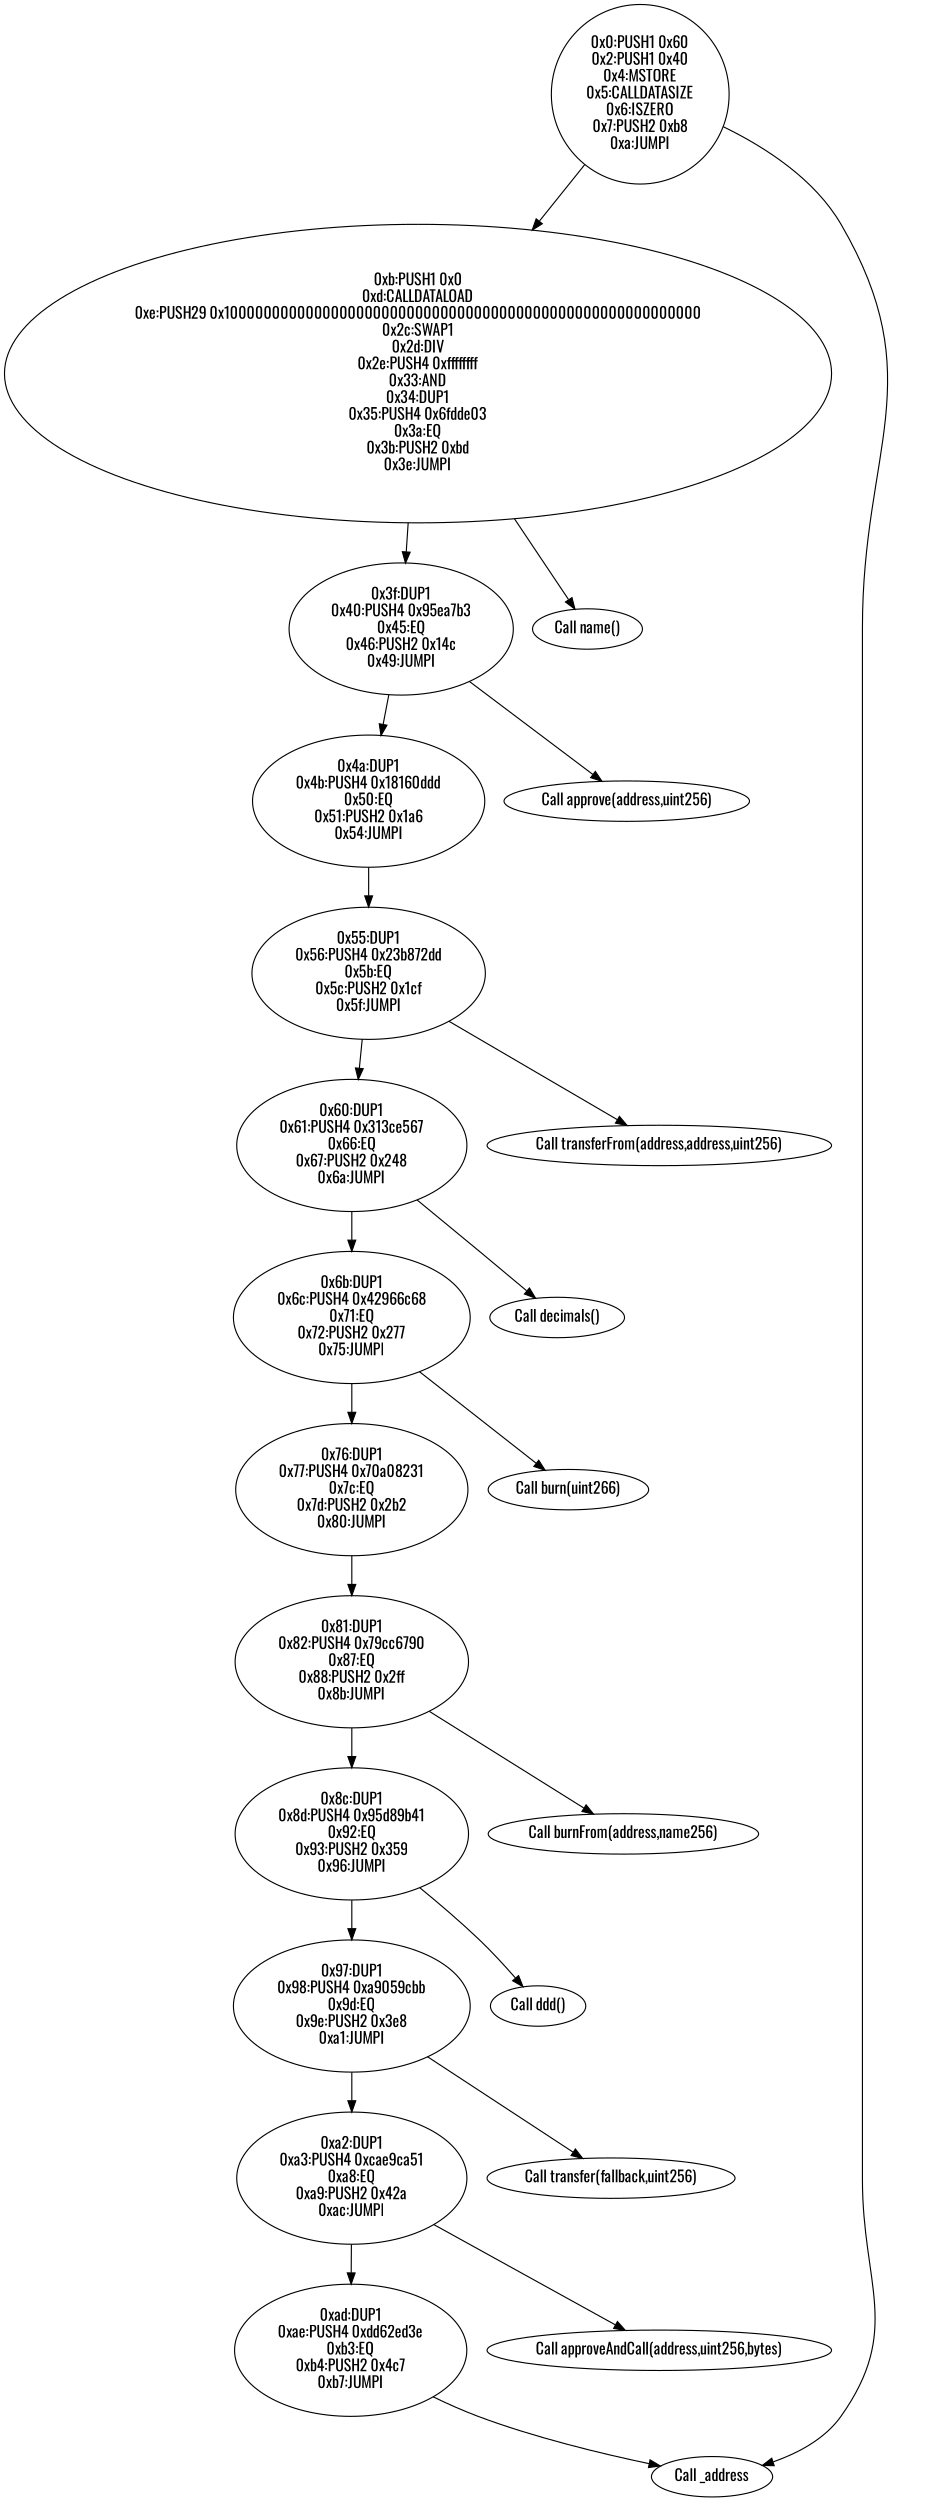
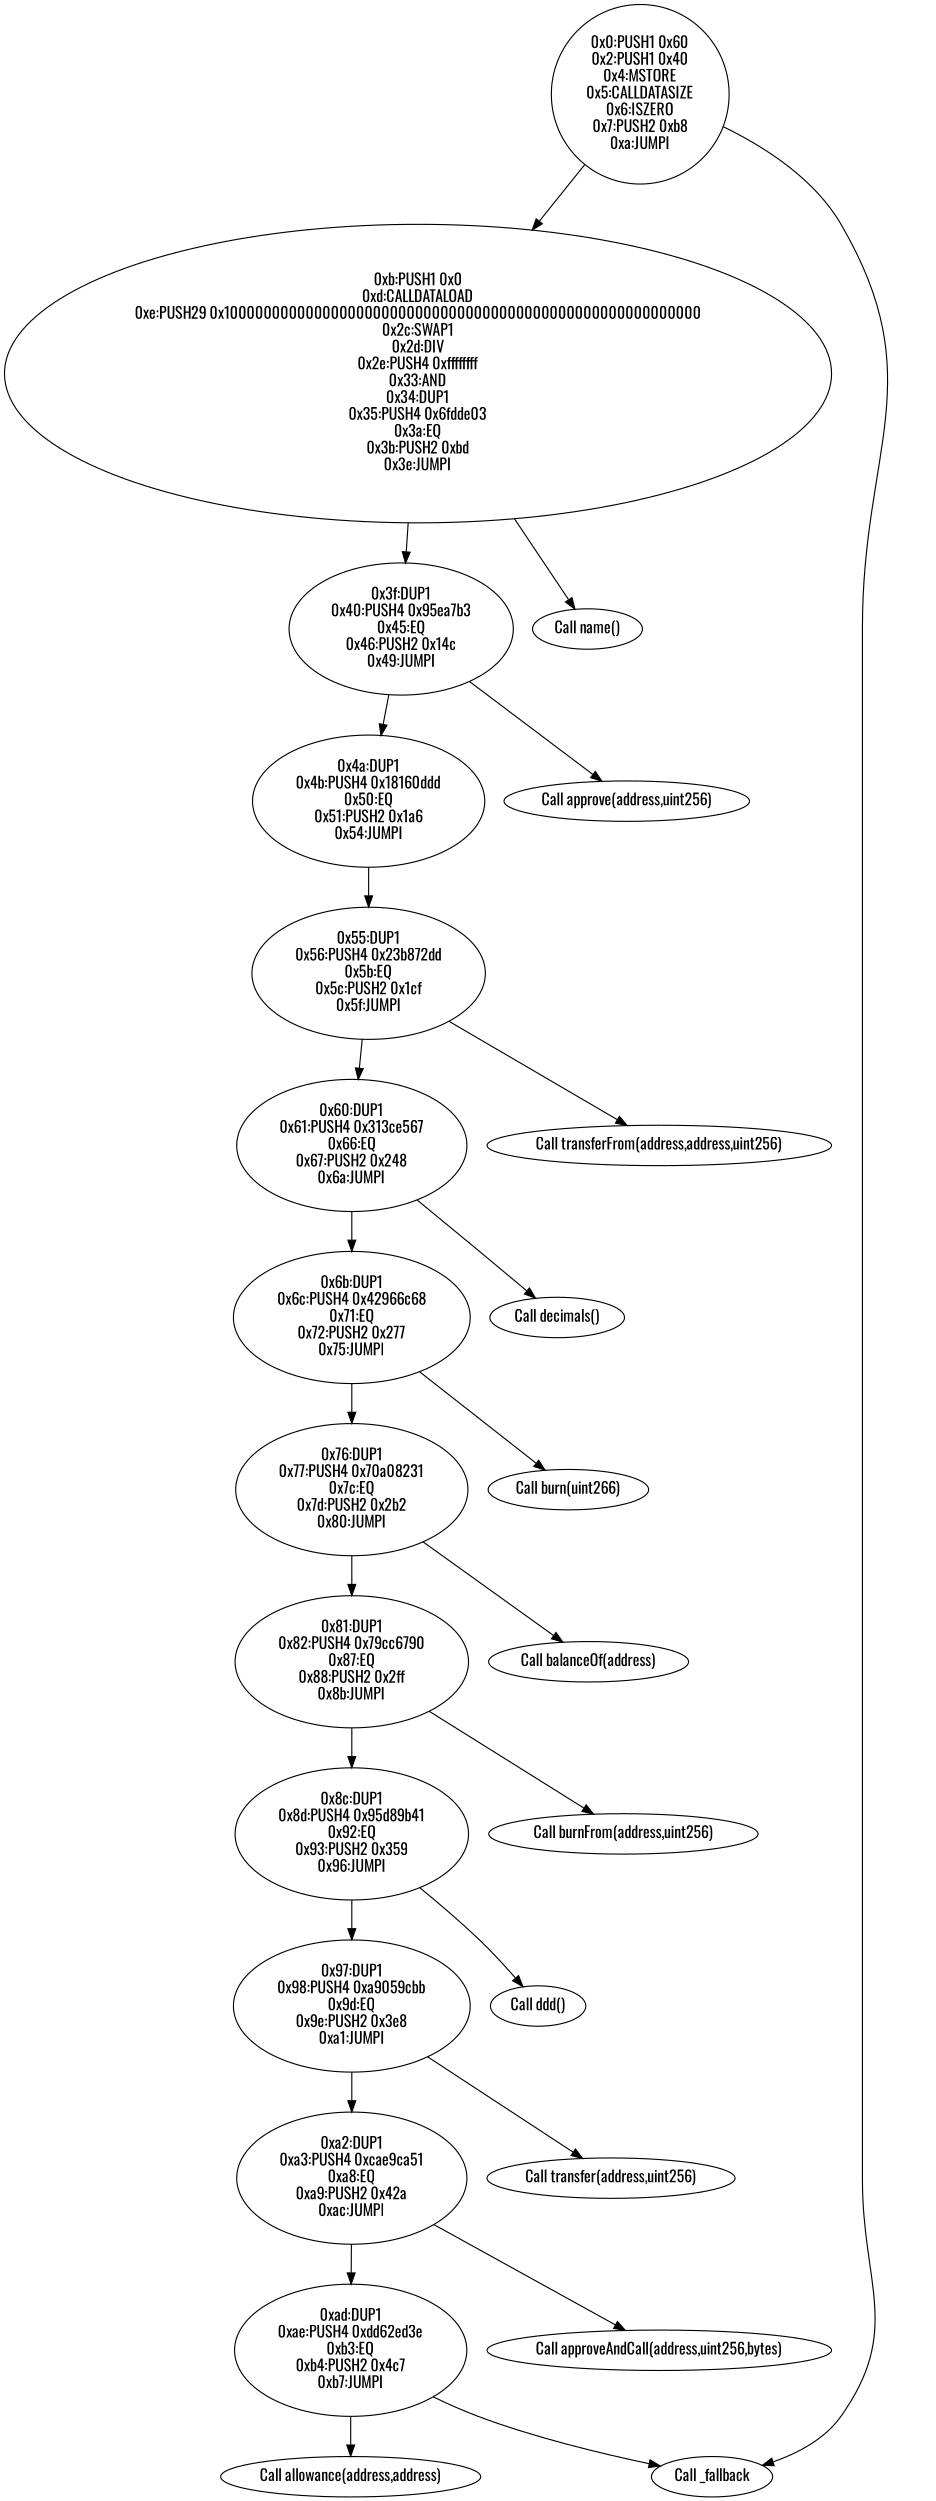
node "Call balanceOf(address)": added
node "Call burnFrom(address,name256)": label "Call burnFrom(address,name256)" -> "Call burnFrom(address,uint256)"
node "Call transfer(fallback,uint256)": label "Call transfer(fallback,uint256)" -> "Call transfer(address,uint256)"
node "Call allowance(address,address)": added
node "Call _address": label "Call _address" -> "Call _fallback"
